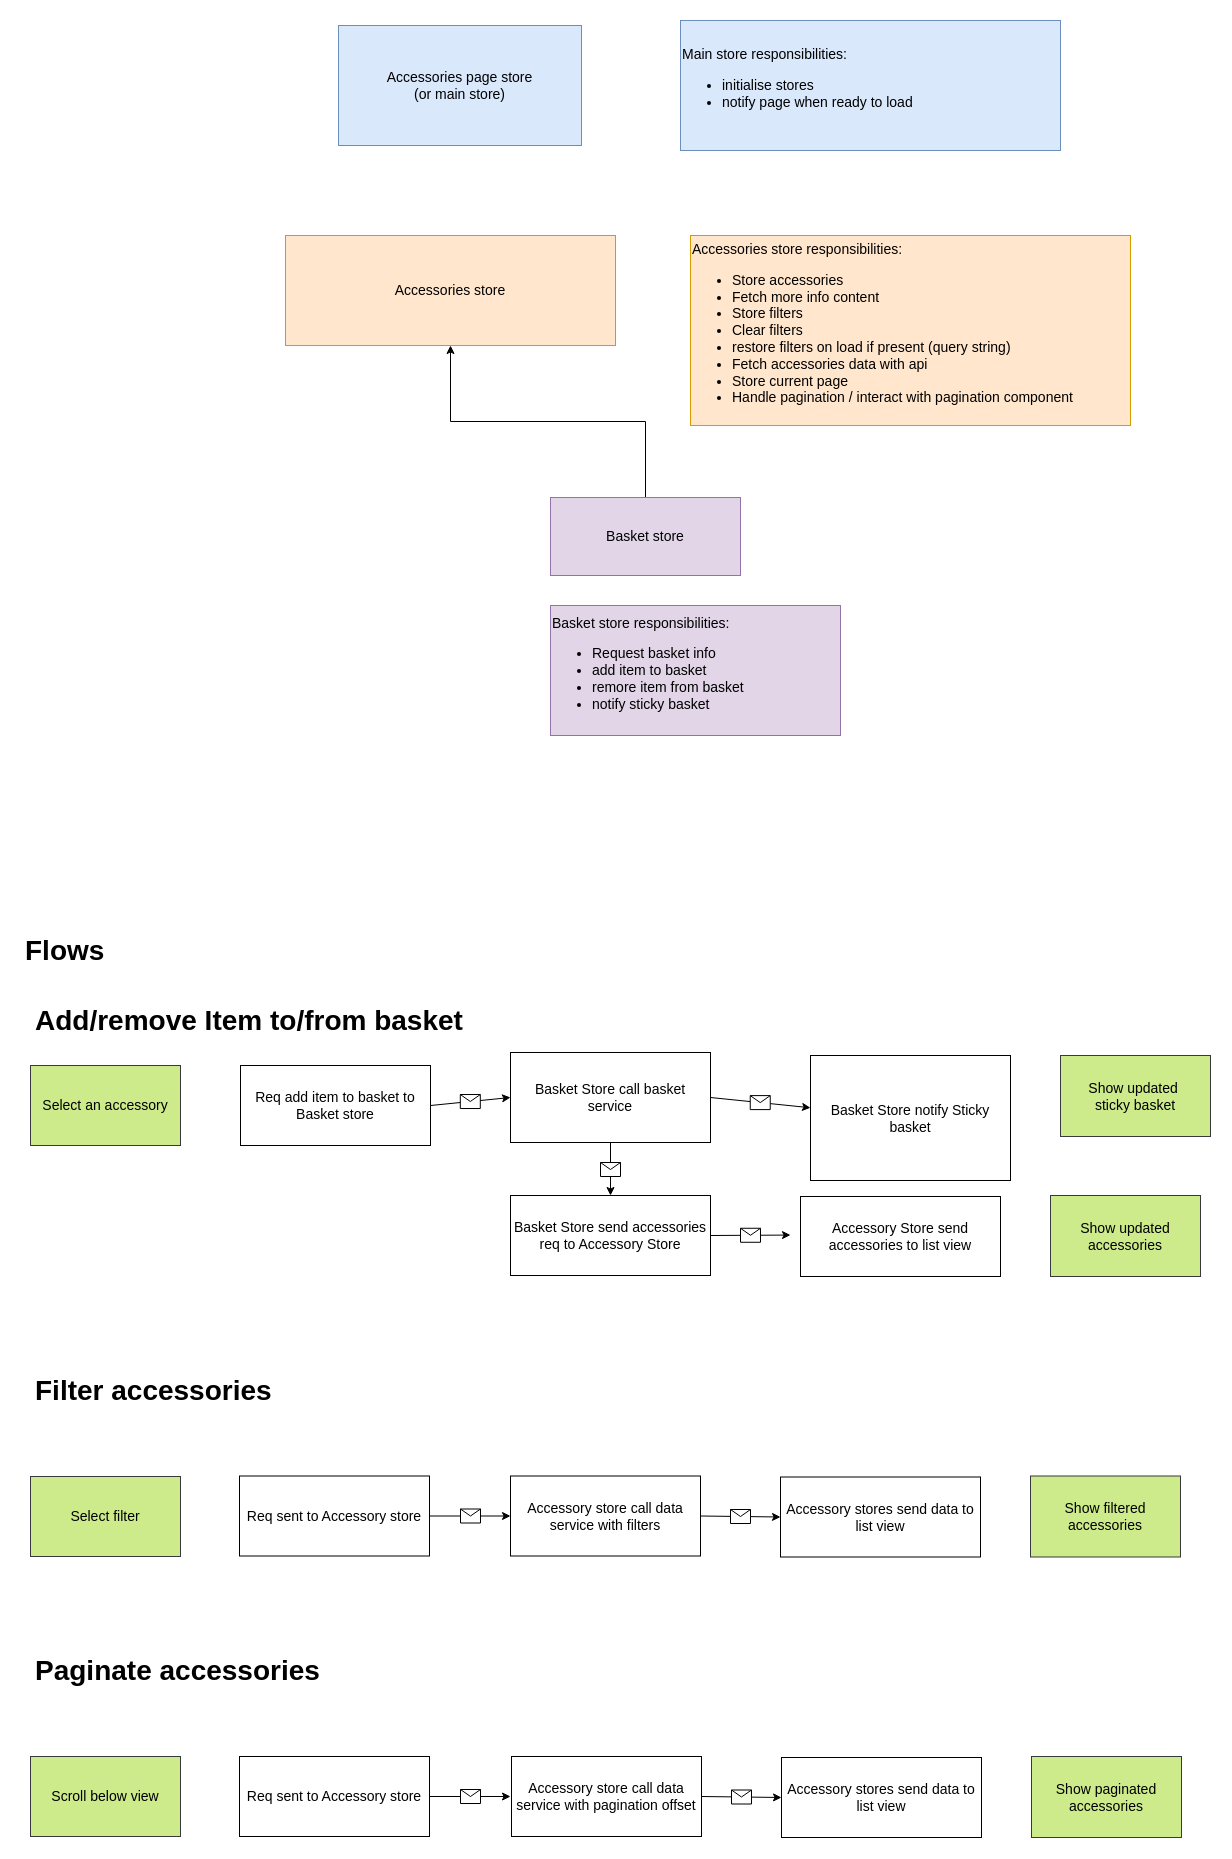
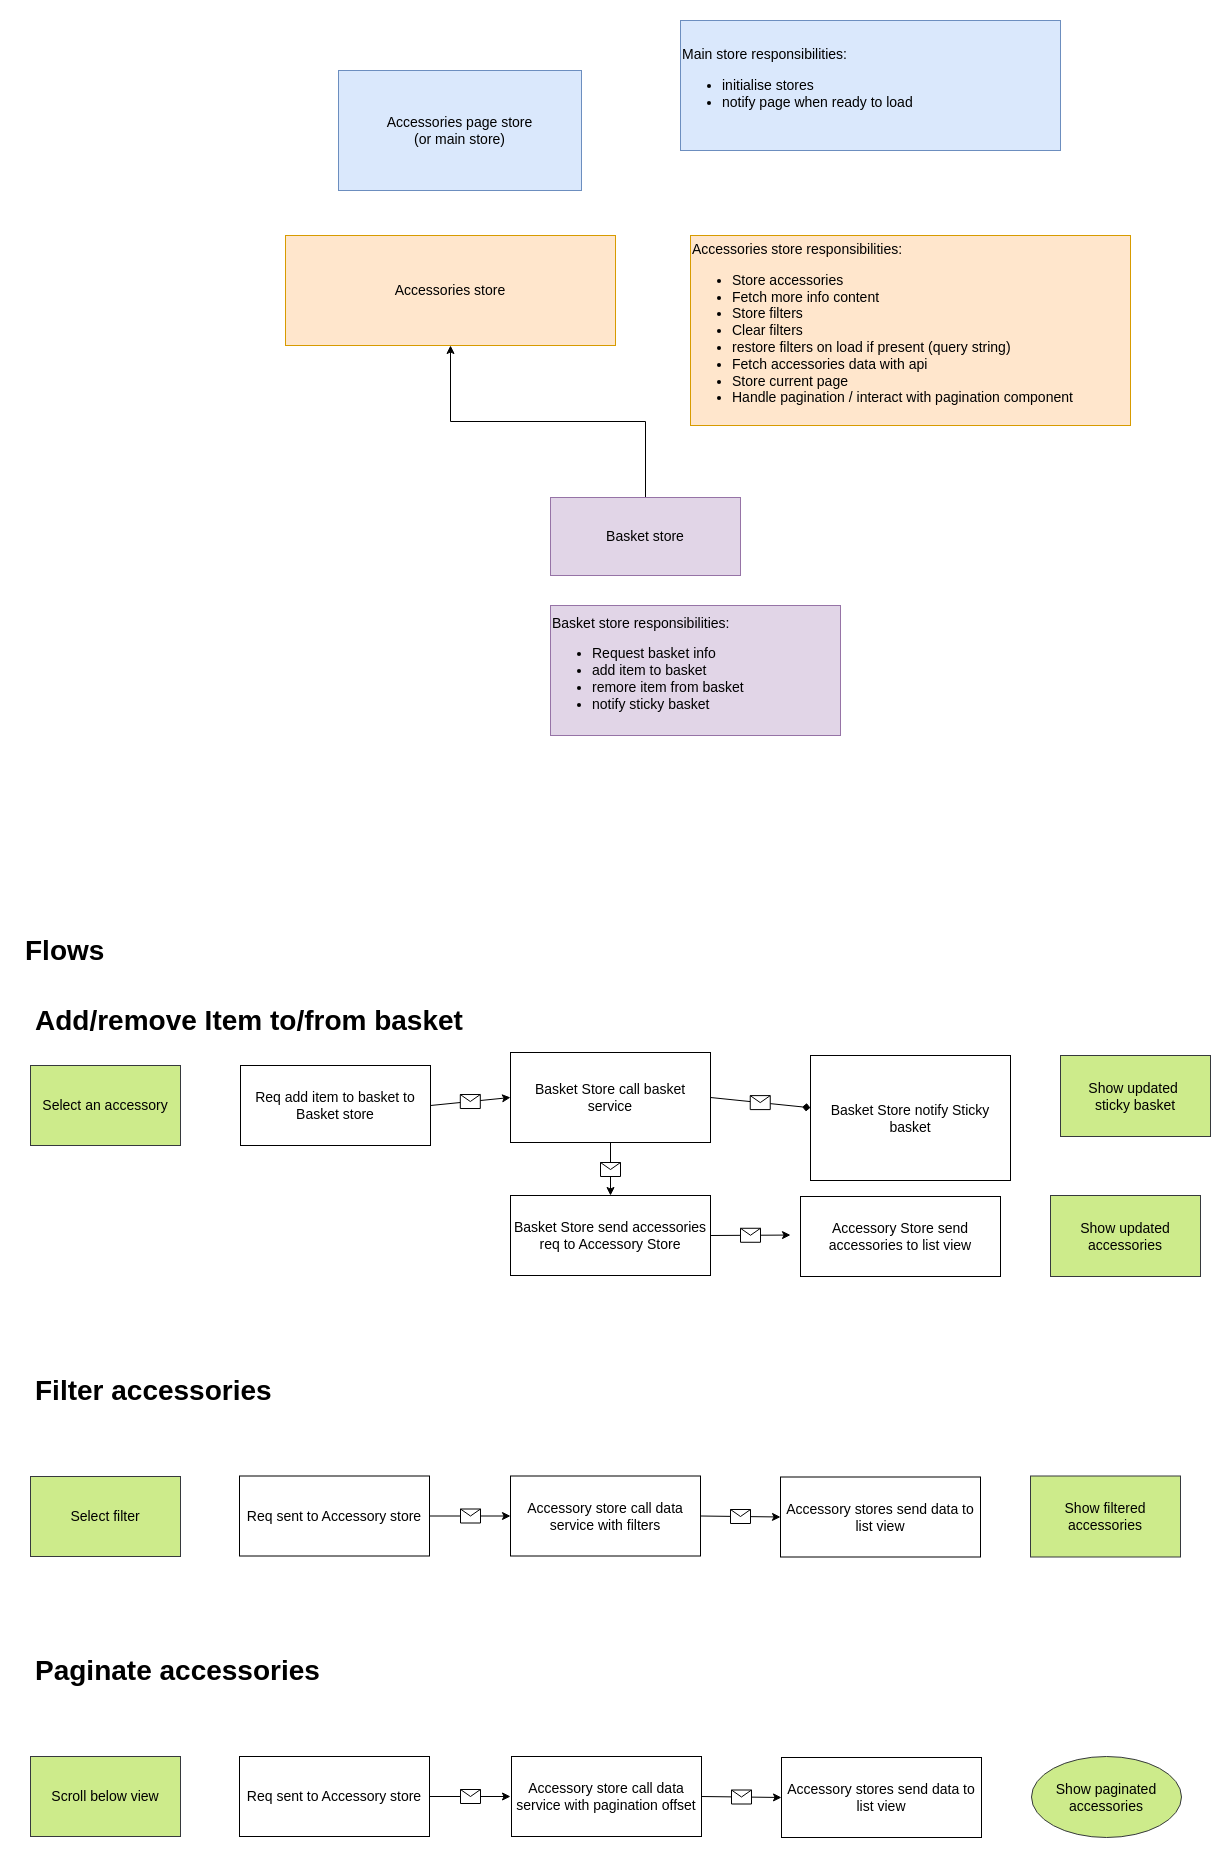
node "Accessories page store (or main store)": moved (460, 86) -> (460, 131)
edge "Basket Store call basket service" -> "Basket Store notify Sticky basket": arrowhead classic -> diamond
node "Show paginated accessories": shape rectangle -> ellipse
